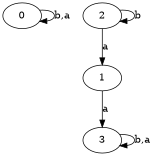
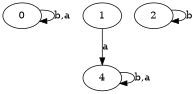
edge "2" -> "1": removed, label "a"
node "3": label "3" -> "4"
